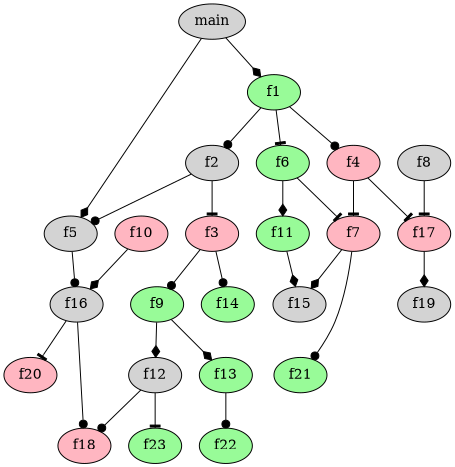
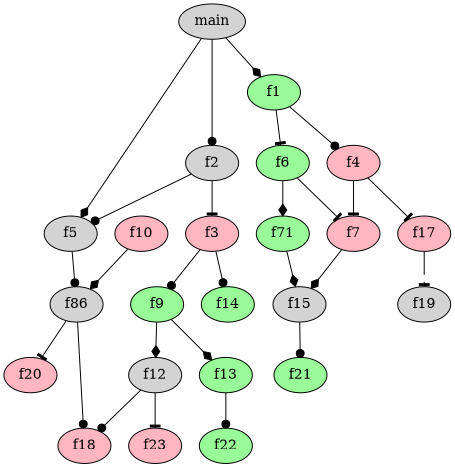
edge "f1" -> "f2": now "main" -> "f2"
node "f8": removed
node "f11": label "f11" -> "f71"
edge "f17" -> "f19": arrowhead diamond -> tee
node "f16": label "f16" -> "f86"
edge "f7" -> "f21": now "f15" -> "f21"
node "f23": fillcolor palegreen -> lightpink
